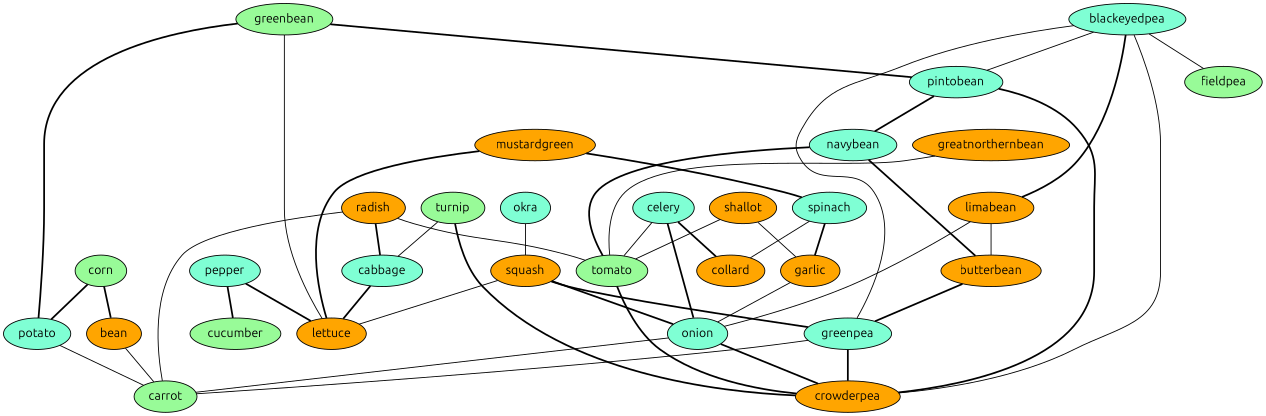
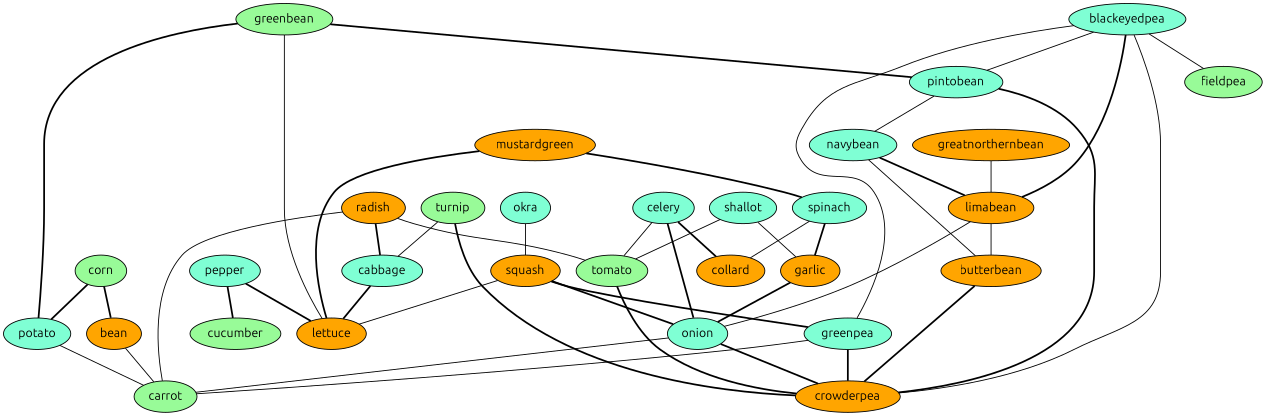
edge "pintobean" -- "navybean": style bold -> solid
edge "navybean" -- "tomato": now "navybean" -- "limabean"
edge "greatnorthernbean" -- "tomato": now "greatnorthernbean" -- "limabean"
node "shallot": fillcolor orange -> aquamarine
edge "navybean" -- "butterbean": style bold -> solid
edge "garlic" -- "onion": style solid -> bold
edge "butterbean" -- "greenpea": now "butterbean" -- "crowderpea"
